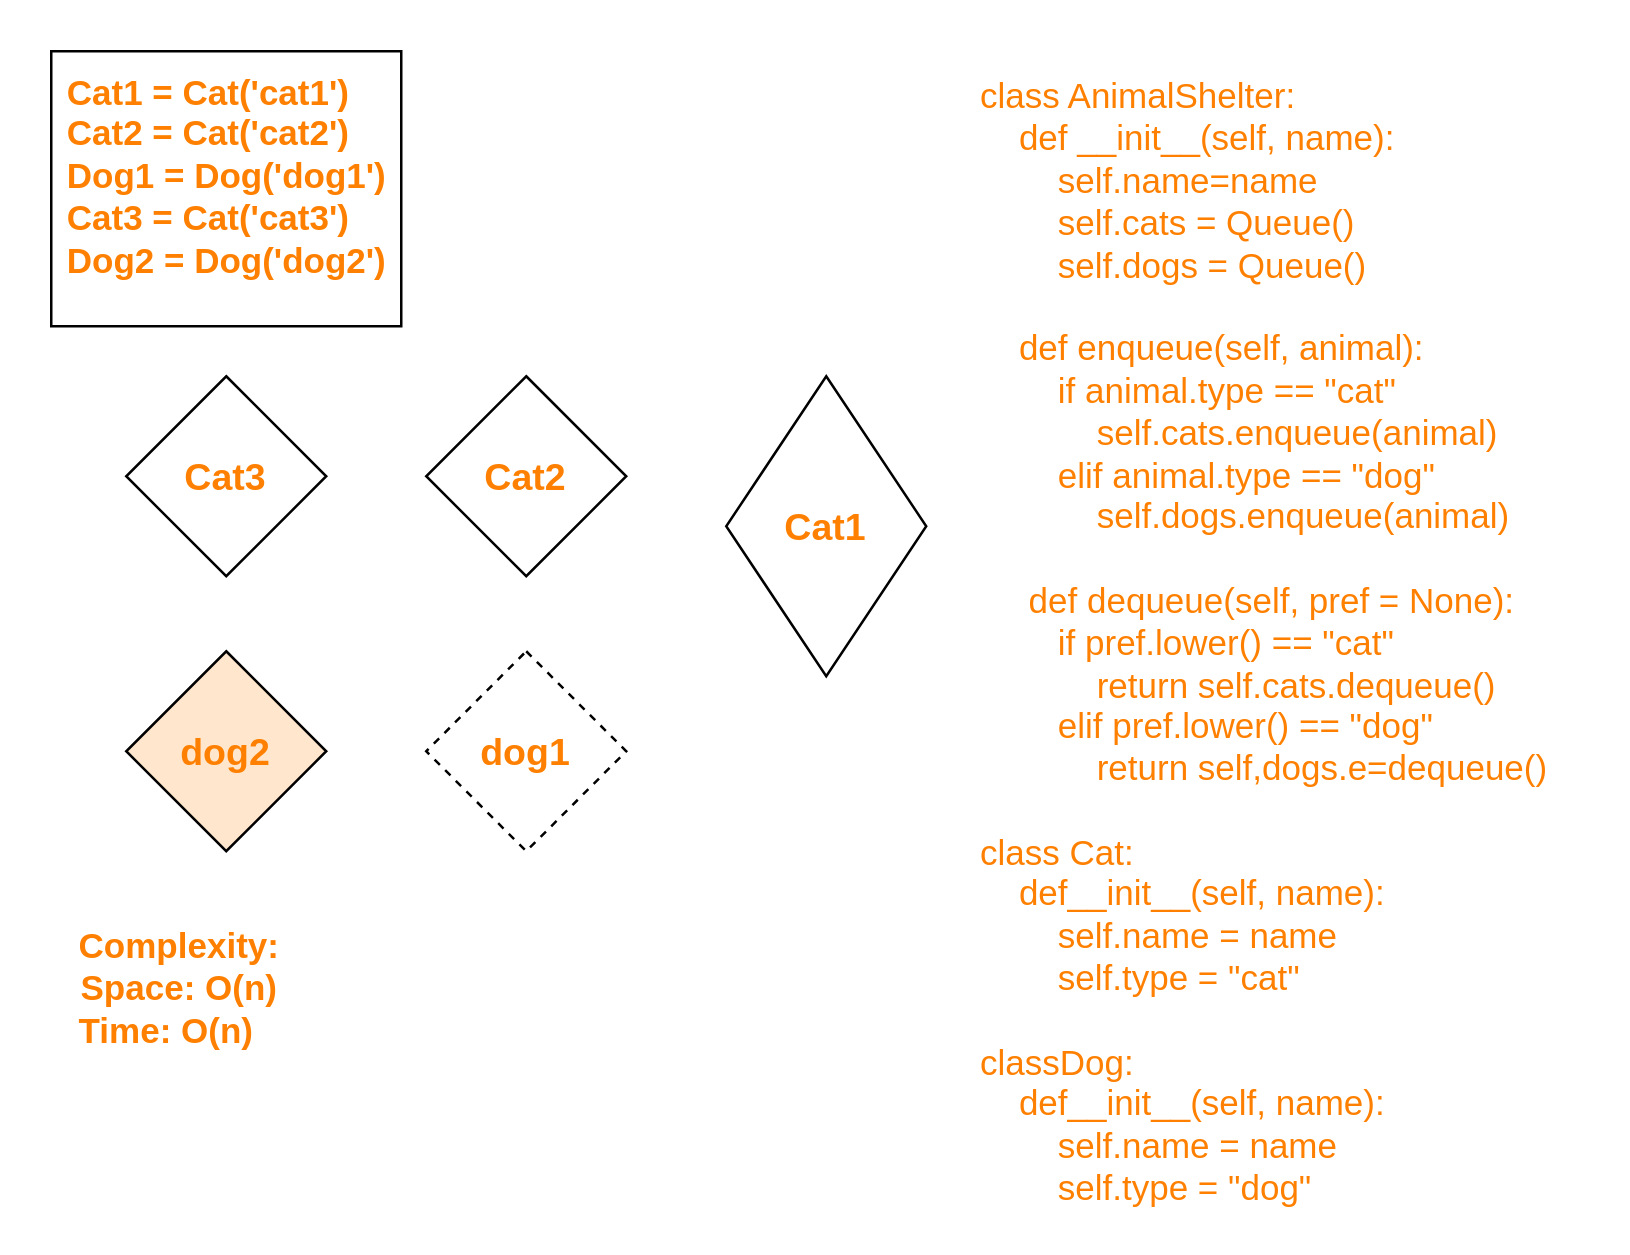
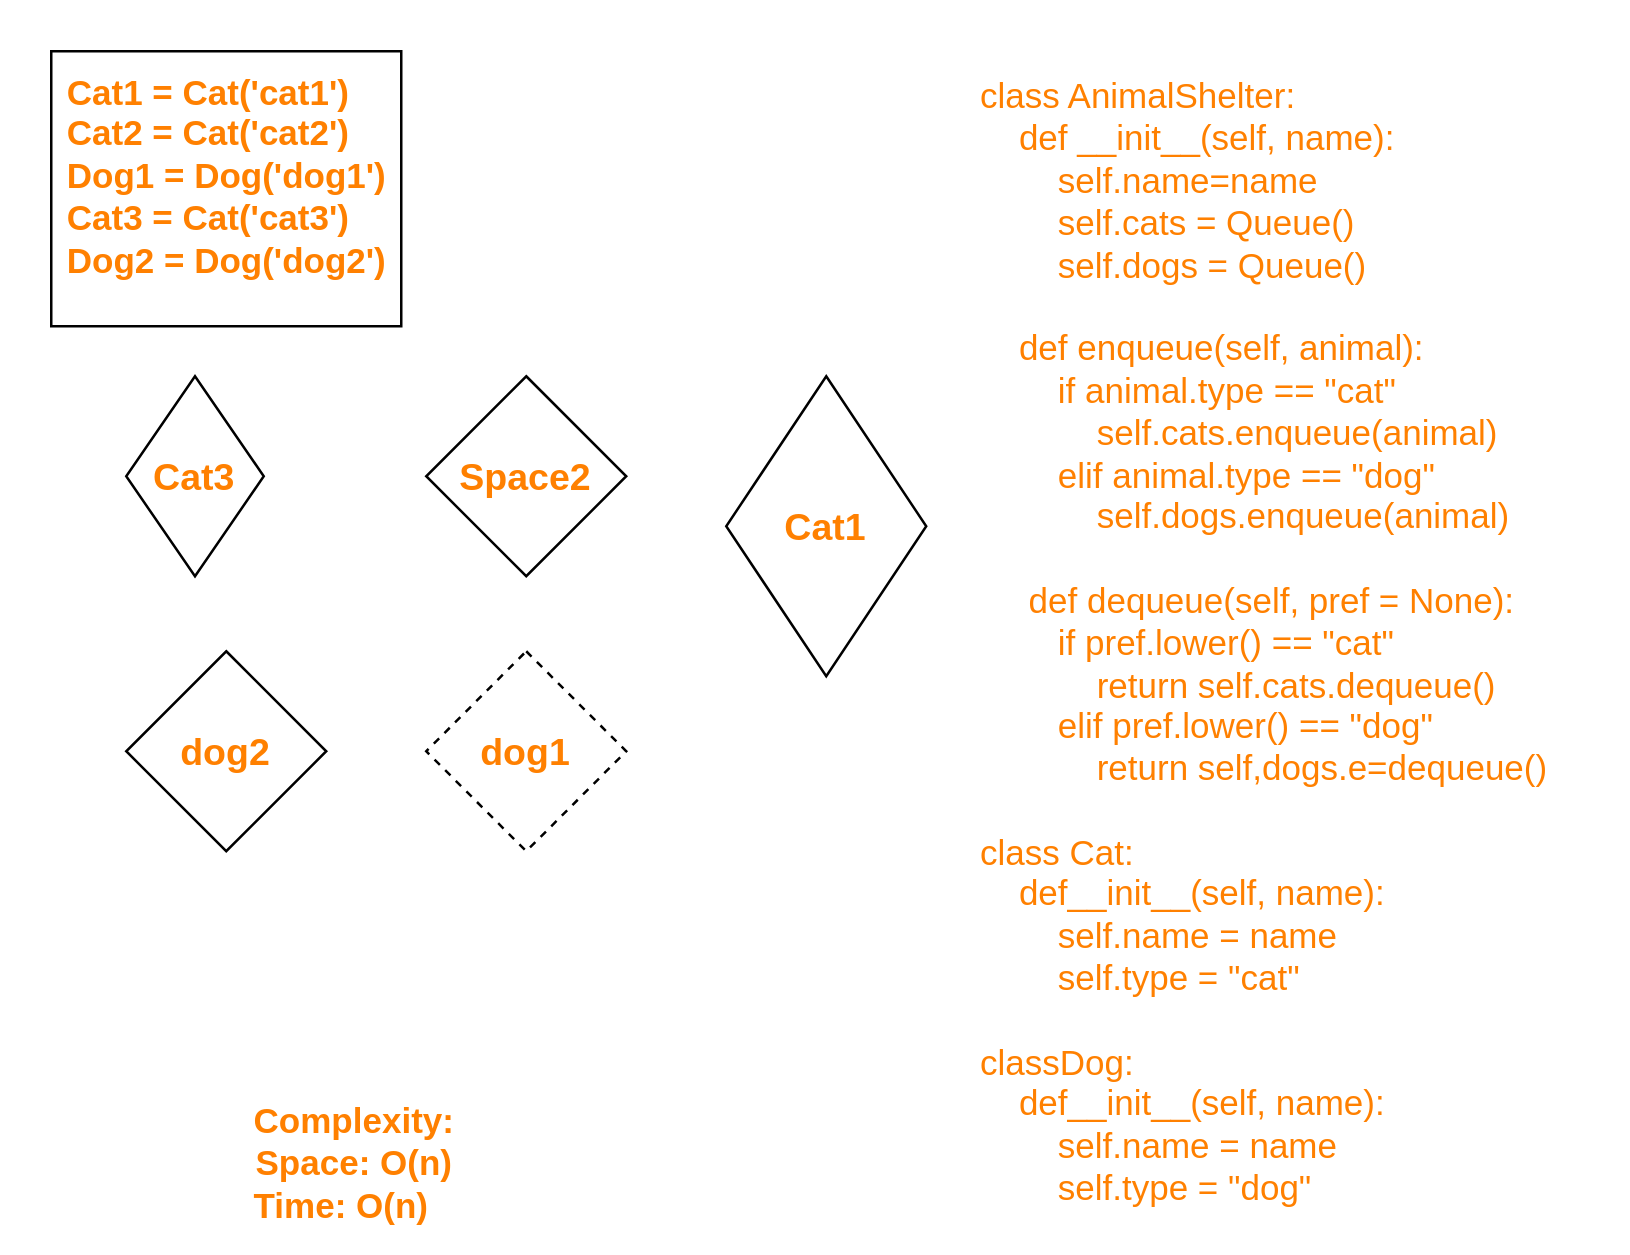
node "Cat3": size 200x200 -> 138x200
node "Cat2": label "Cat2" -> "Space2"
node "dog2": fillcolor #ffe6cc -> #ffffff
node "Complexity: Space: O(n) Time: O(n)": moved (179, 989) -> (354, 1164)
